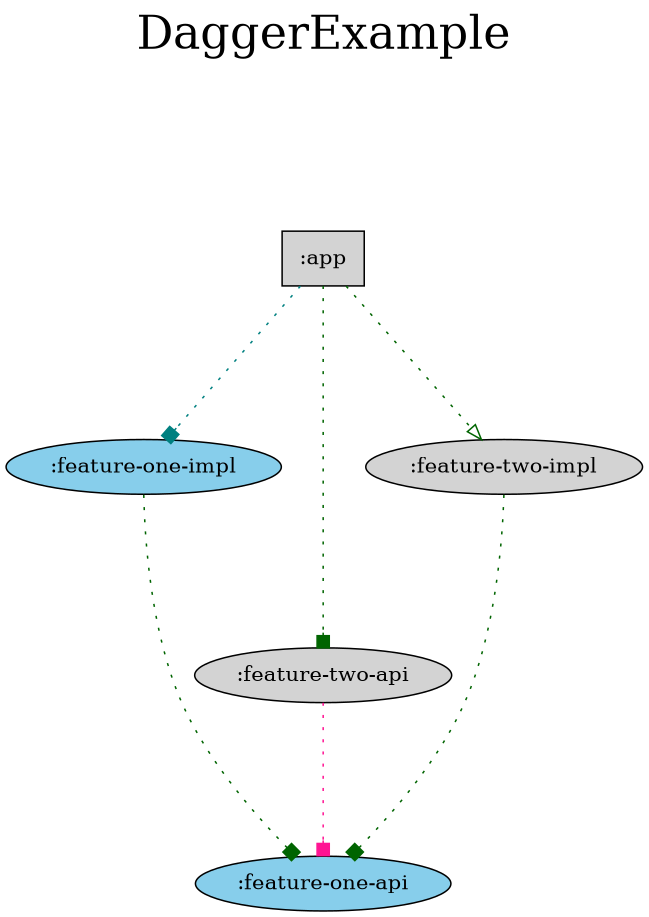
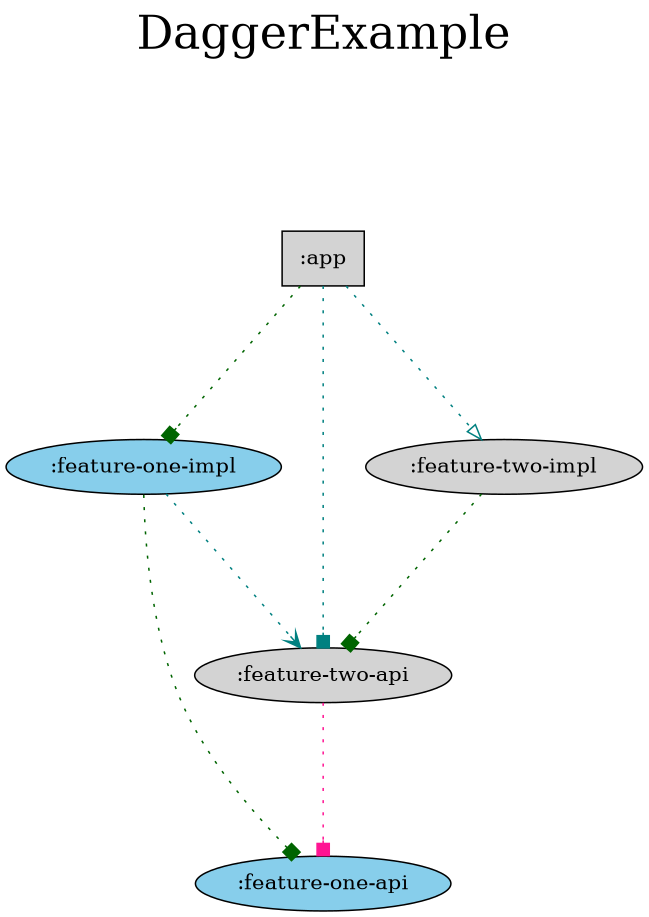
edge ":app" -> ":feature-one-impl": color teal -> darkgreen
edge ":app" -> ":feature-two-impl": color darkgreen -> teal
edge ":app" -> ":feature-two-api": color darkgreen -> teal
edge ":feature-one-impl" -> ":feature-two-api": added
edge ":feature-two-impl" -> ":feature-one-api": now ":feature-two-impl" -> ":feature-two-api"
